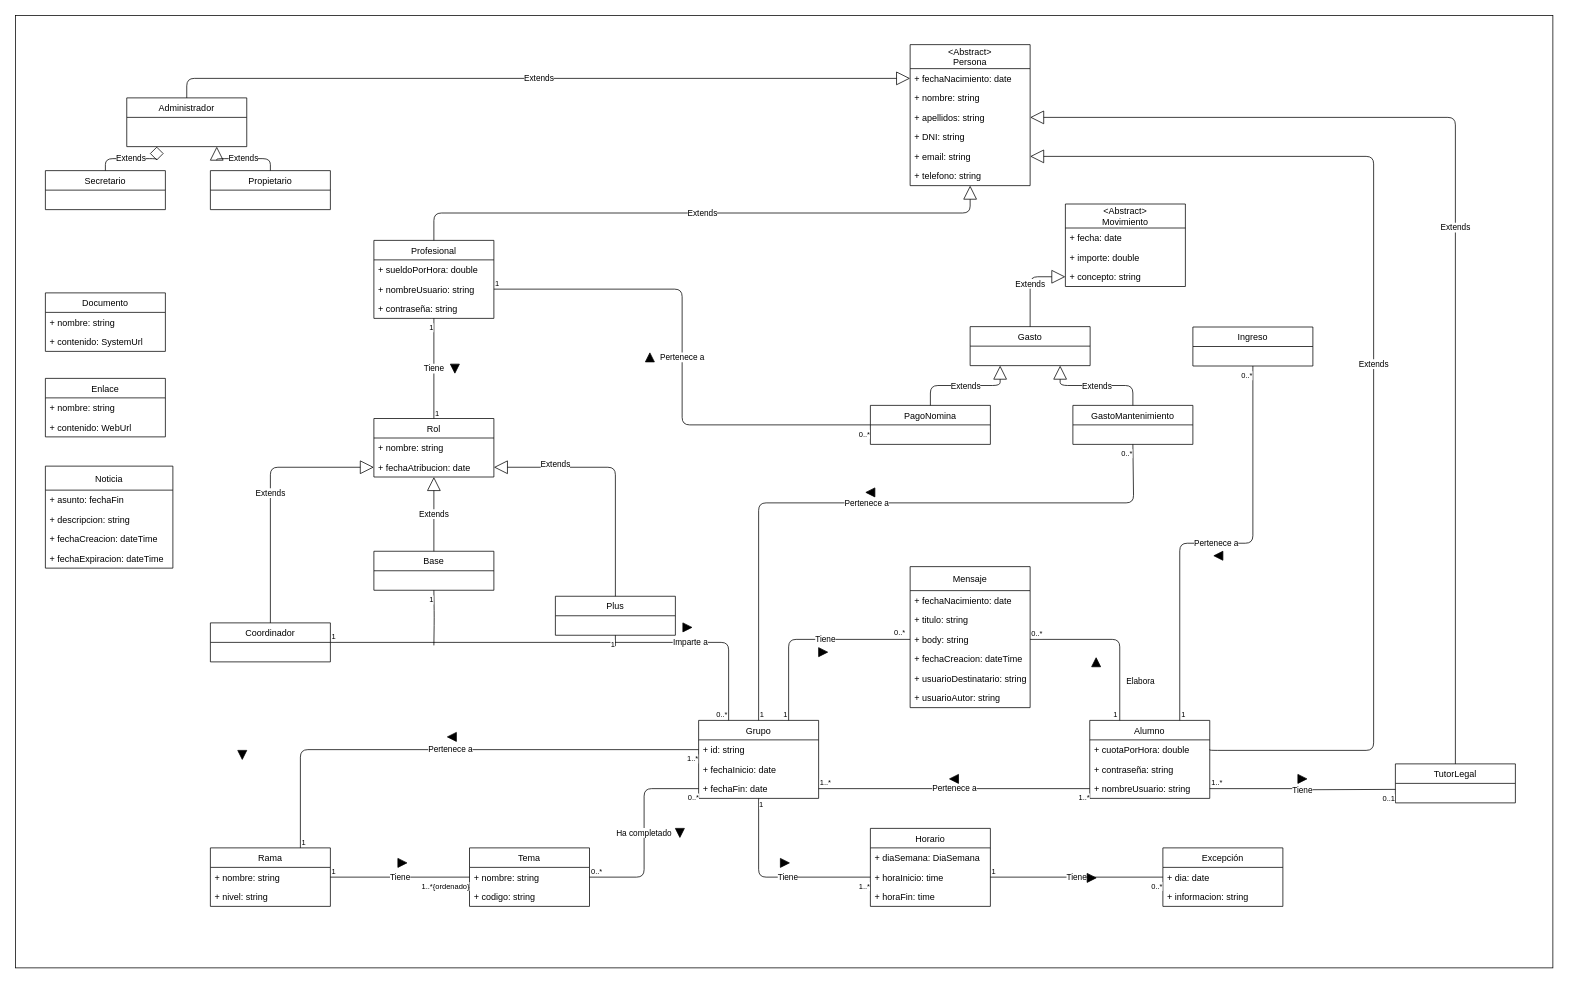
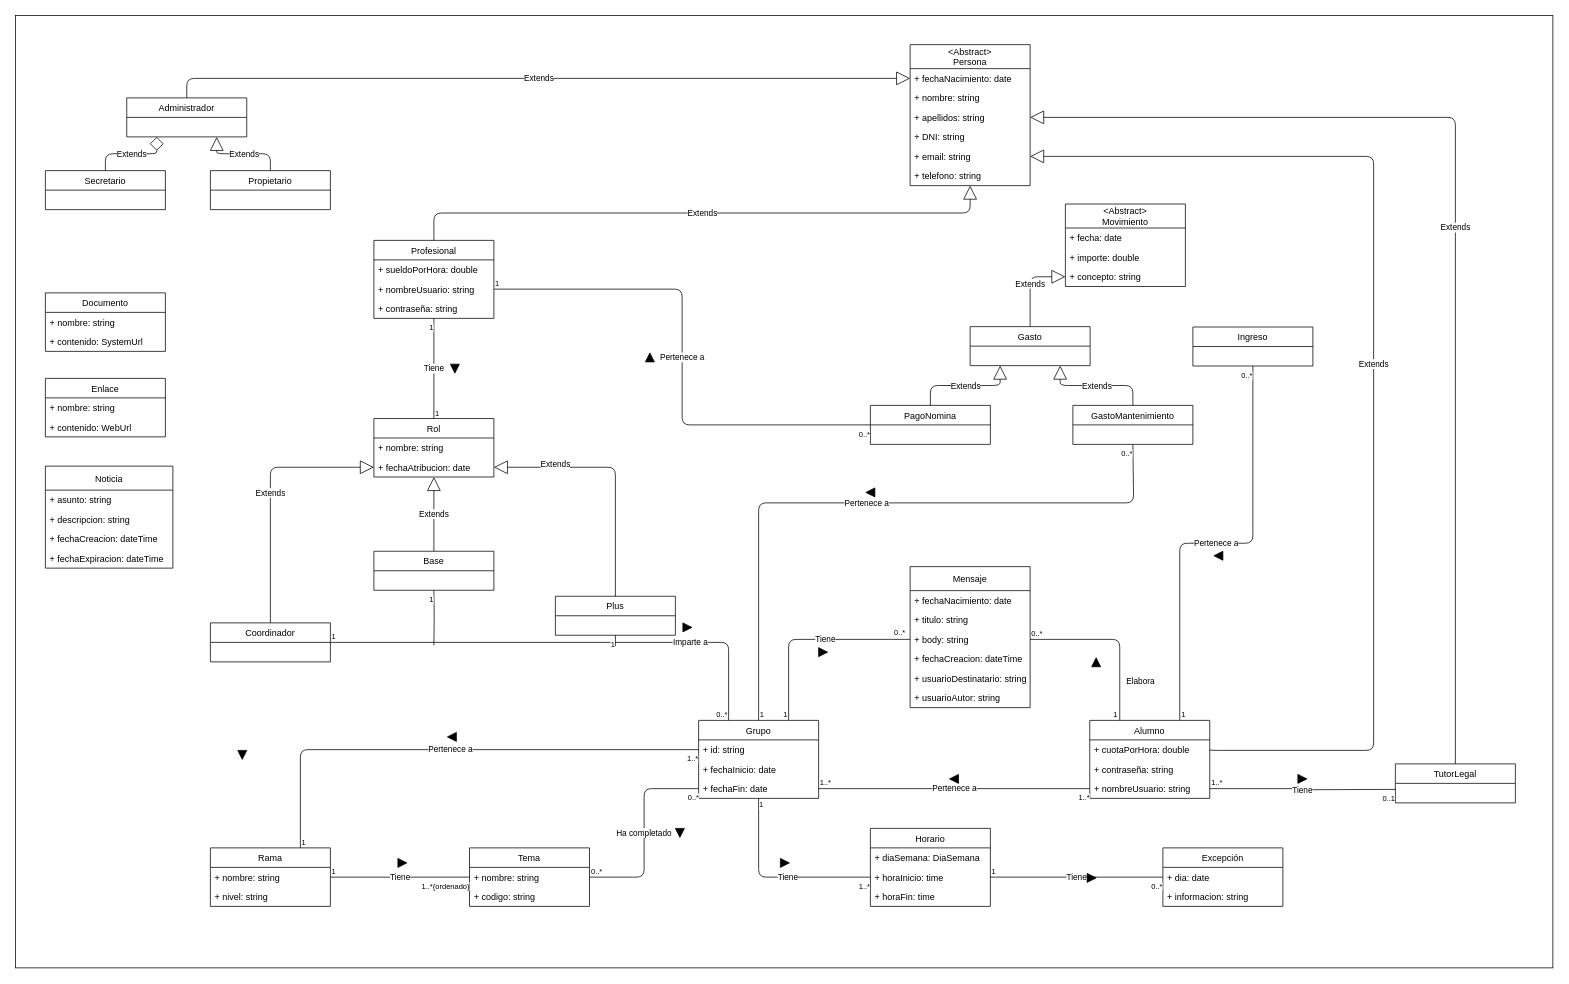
node "Administrador": size 120x49 -> 120x39
node "+ asunto: fechaFin": label "+ asunto: fechaFin" -> "+ asunto: string"
